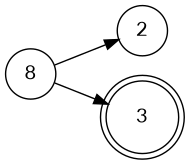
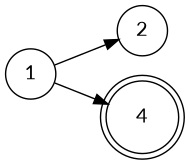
node "8": label "8" -> "1"
node "3": label "3" -> "4"
